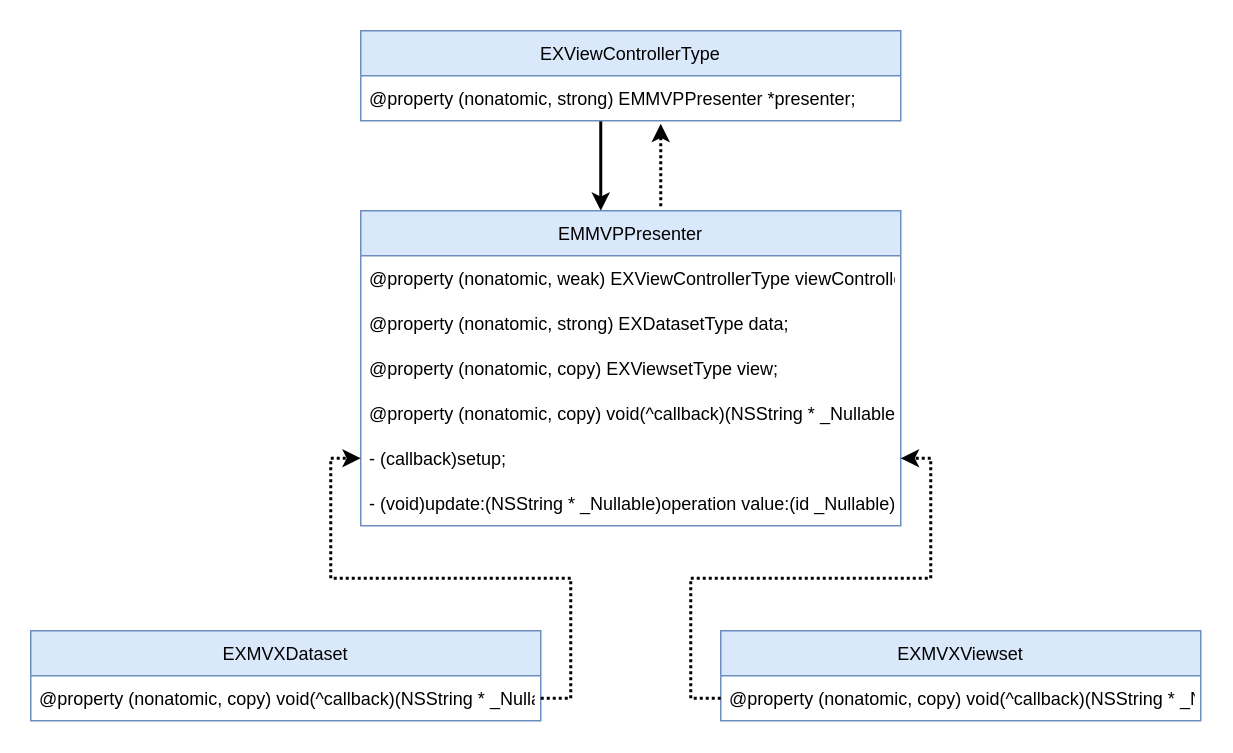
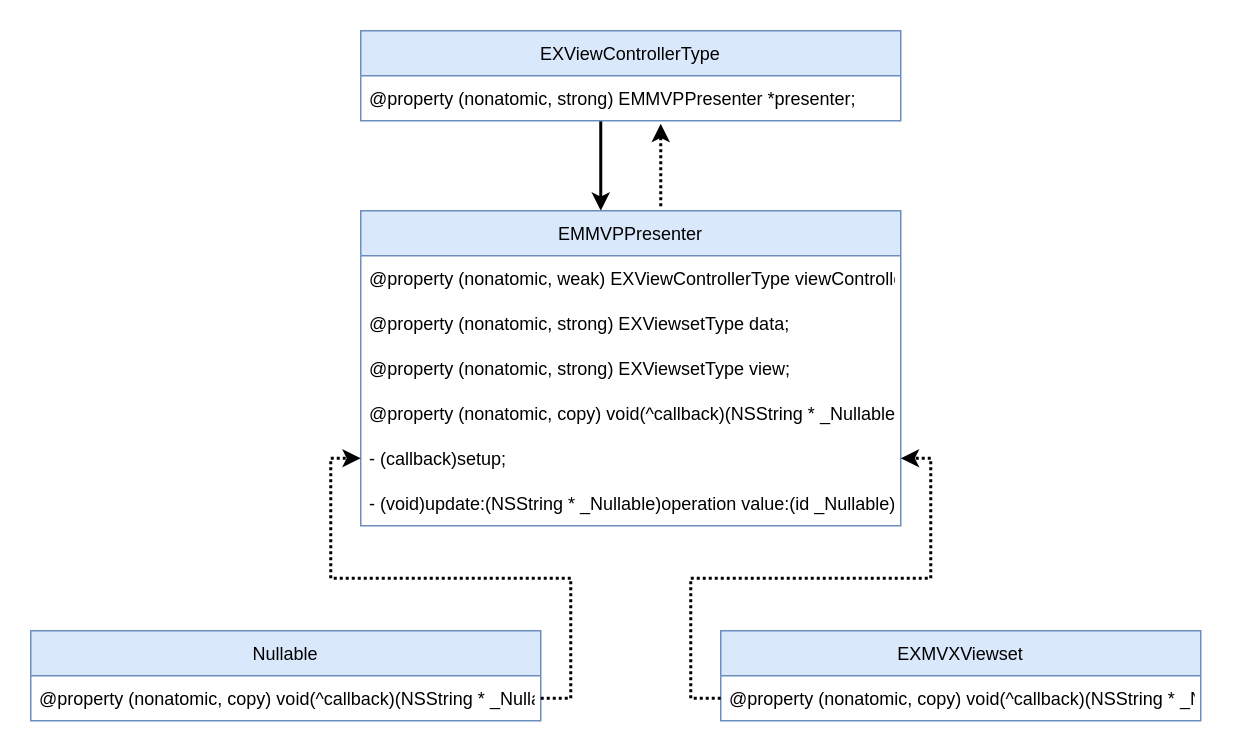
node "@property (nonatomic, strong) EXDatasetType data;": label "@property (nonatomic, strong) EXDatasetType data;" -> "@property (nonatomic, strong) EXViewsetType data;"
node "@property (nonatomic, copy) EXViewsetType view;": label "@property (nonatomic, copy) EXViewsetType view;" -> "@property (nonatomic, strong) EXViewsetType view;"
node "EXMVXDataset": label "EXMVXDataset" -> "Nullable"
